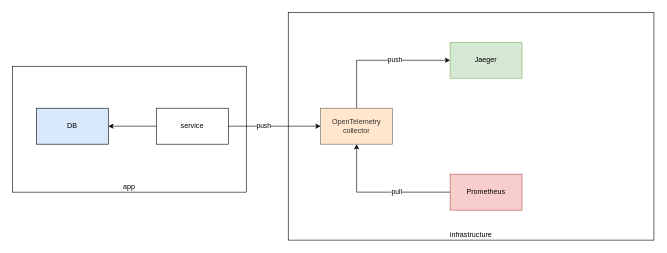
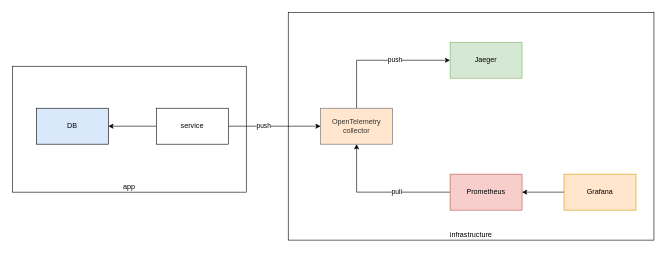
edge "Grafana" -> "Prometheus": added
node "Grafana": added
